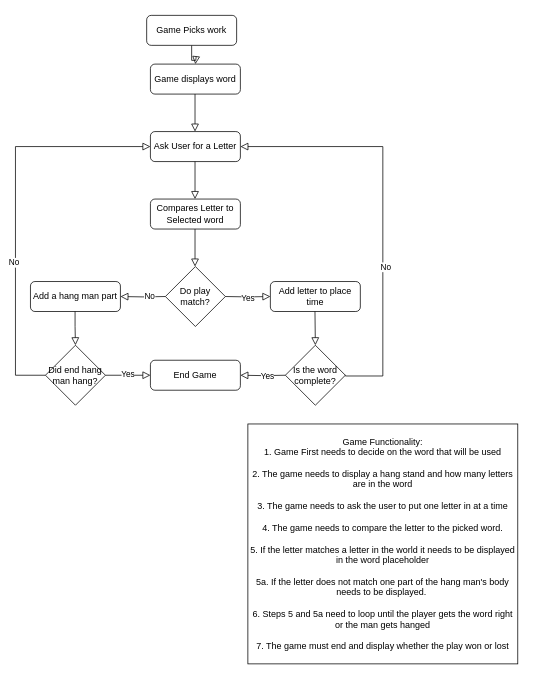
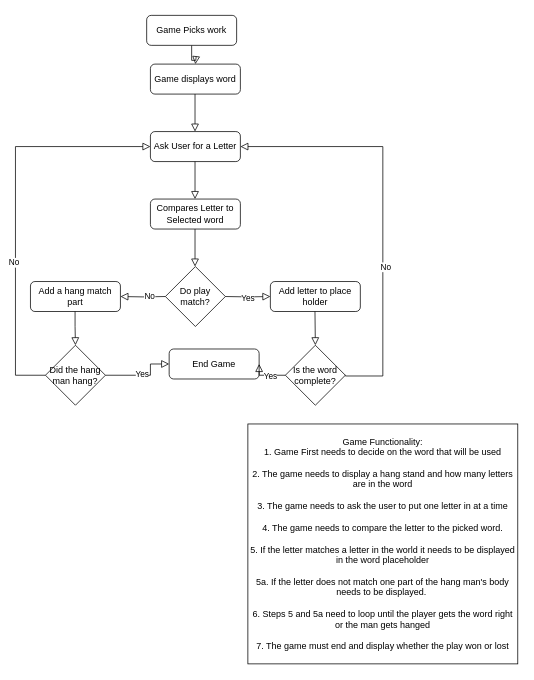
node "Add a hang man part": label "Add a hang man part" -> "Add a hang match part"
node "Add letter to place time": label "Add letter to place time" -> "Add letter to place holder"
node "Did end hang man hang?": label "Did end hang man hang?" -> "Did the hang man hang?"
node "End Game": moved (195, 375) -> (214, 364)
